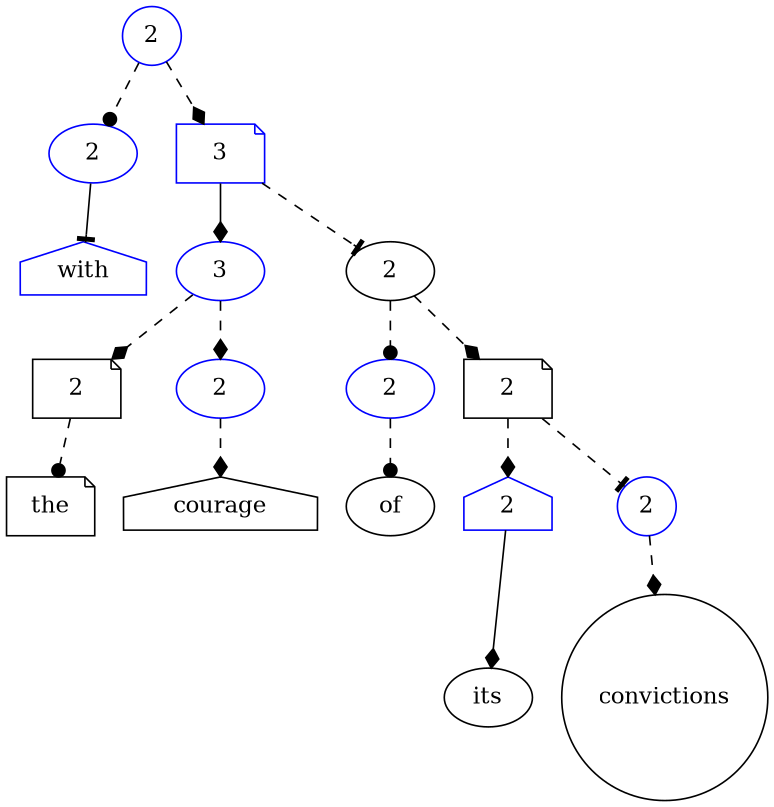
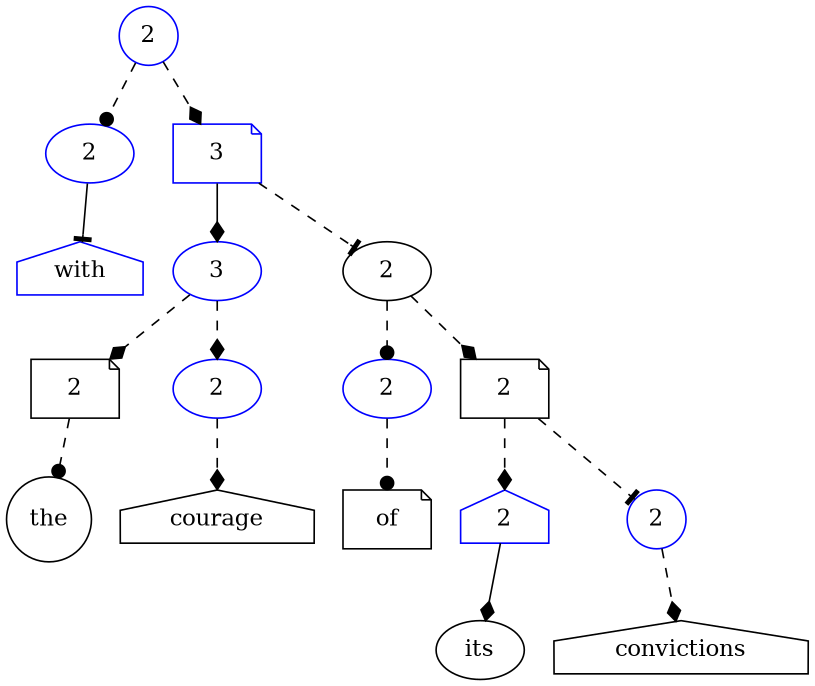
node "the": shape note -> circle
node "of": shape ellipse -> note
node "convictions": shape circle -> house
